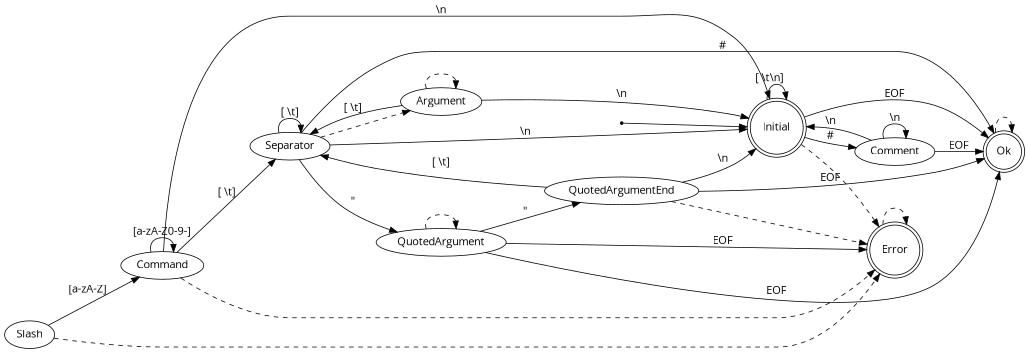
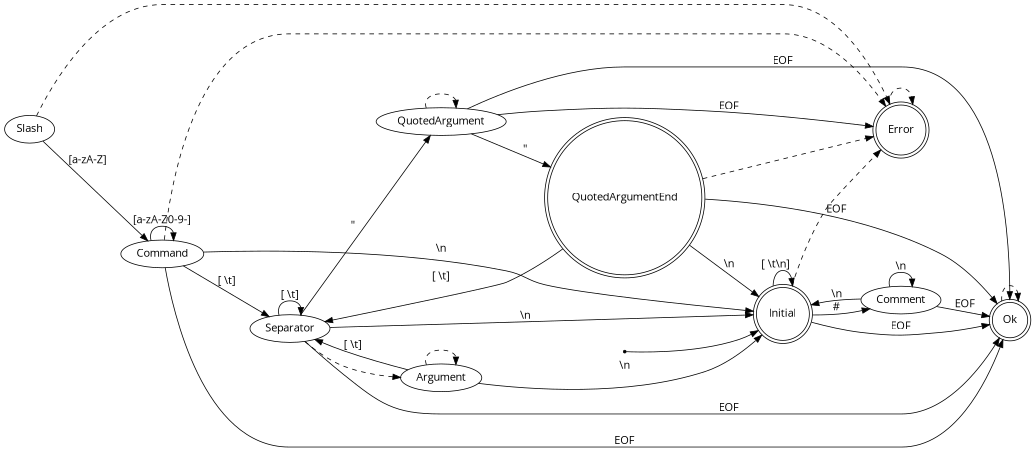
edge "Separator" -> "Ok": label "#" -> "EOF"
node "QuotedArgumentEnd": shape ellipse -> doublecircle
edge "Command" -> "Ok": added, label "EOF"
